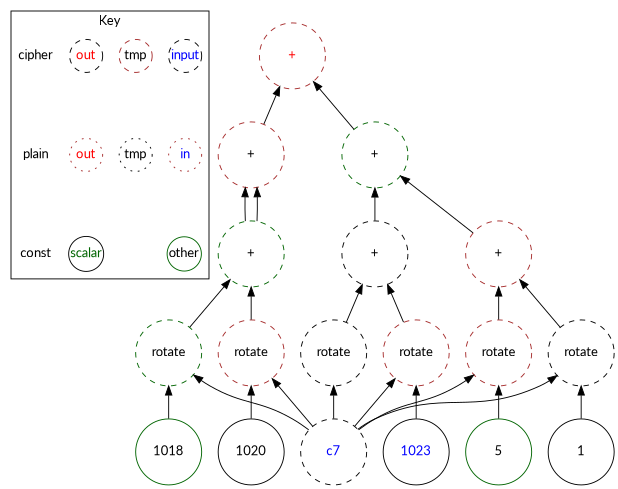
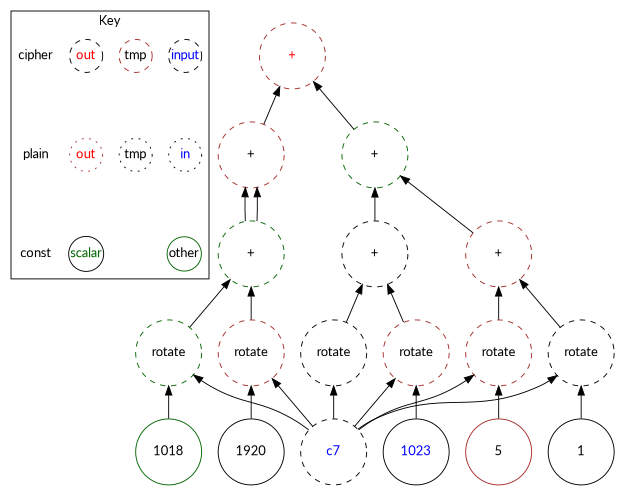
node "in": color brown -> black
node "1020": label "1020" -> "1920"
node "5": color darkgreen -> brown
